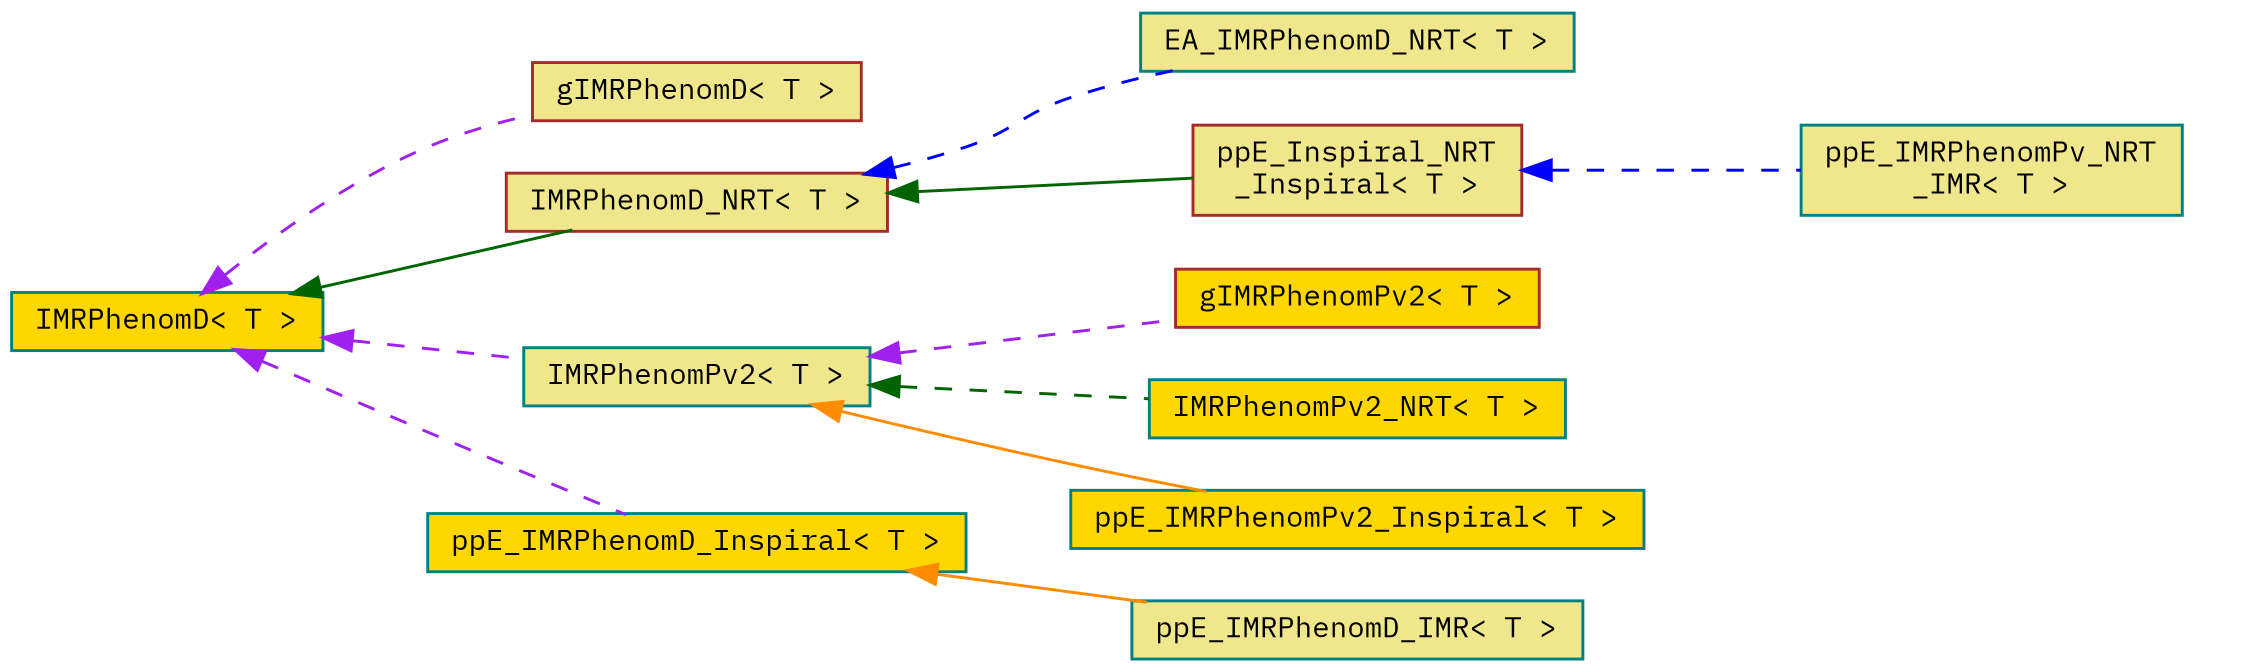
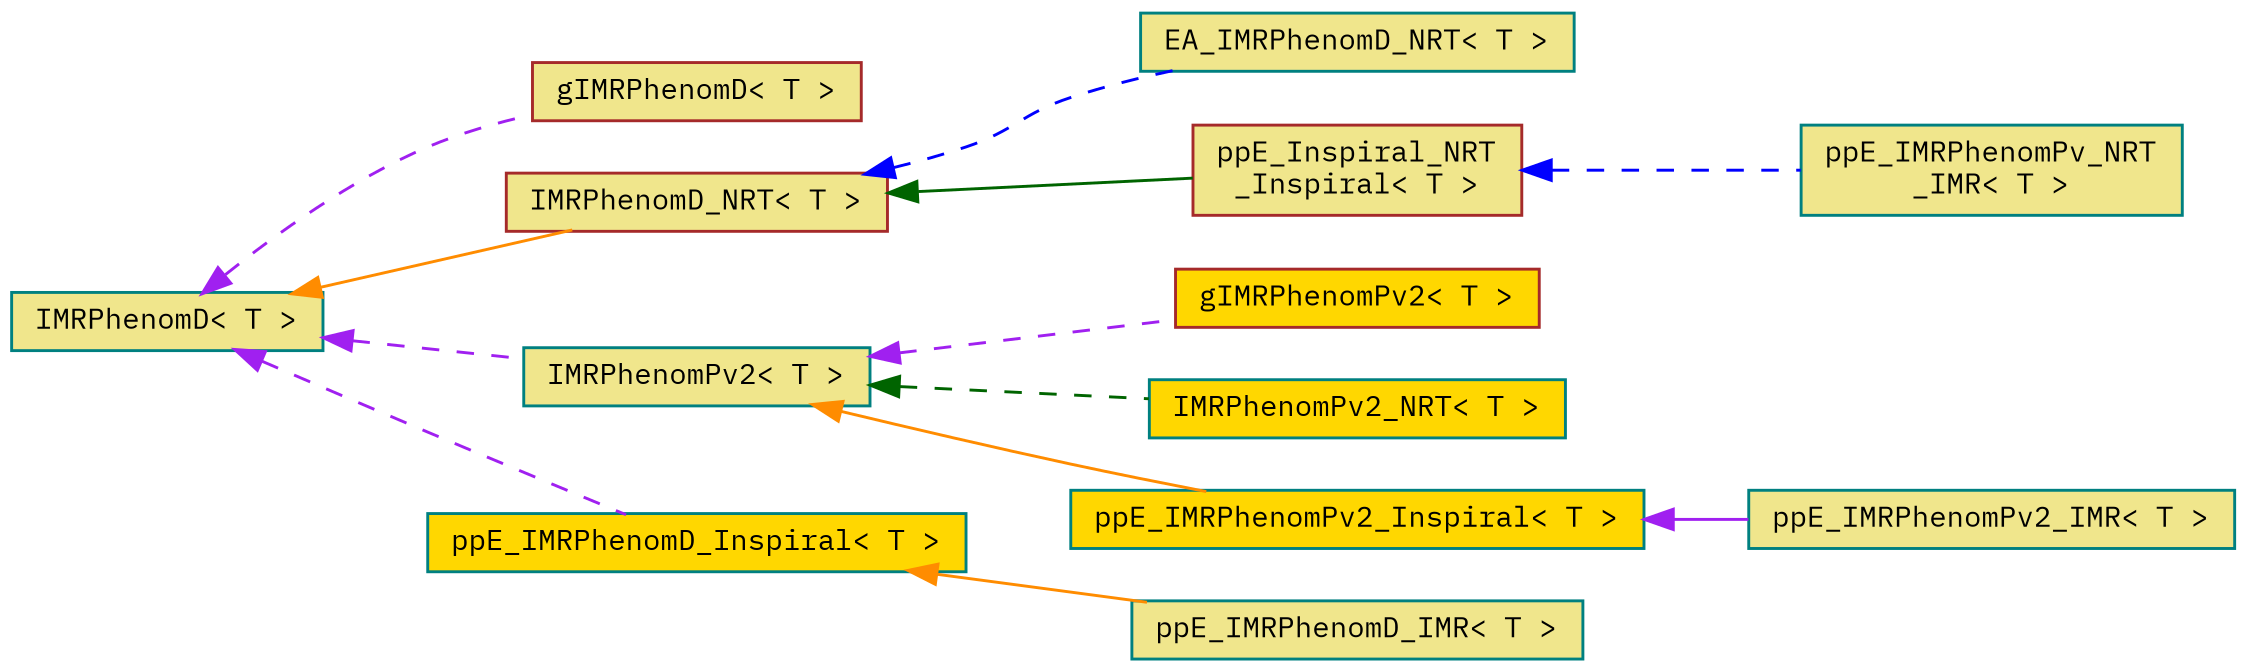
edge "IMRPhenomD_NRT< T >" -> "IMRPhenomD< T >": color darkgreen -> darkorange
node "IMRPhenomD< T >": fillcolor gold -> khaki
node "ppE_IMRPhenomPv2_IMR< T >": added
